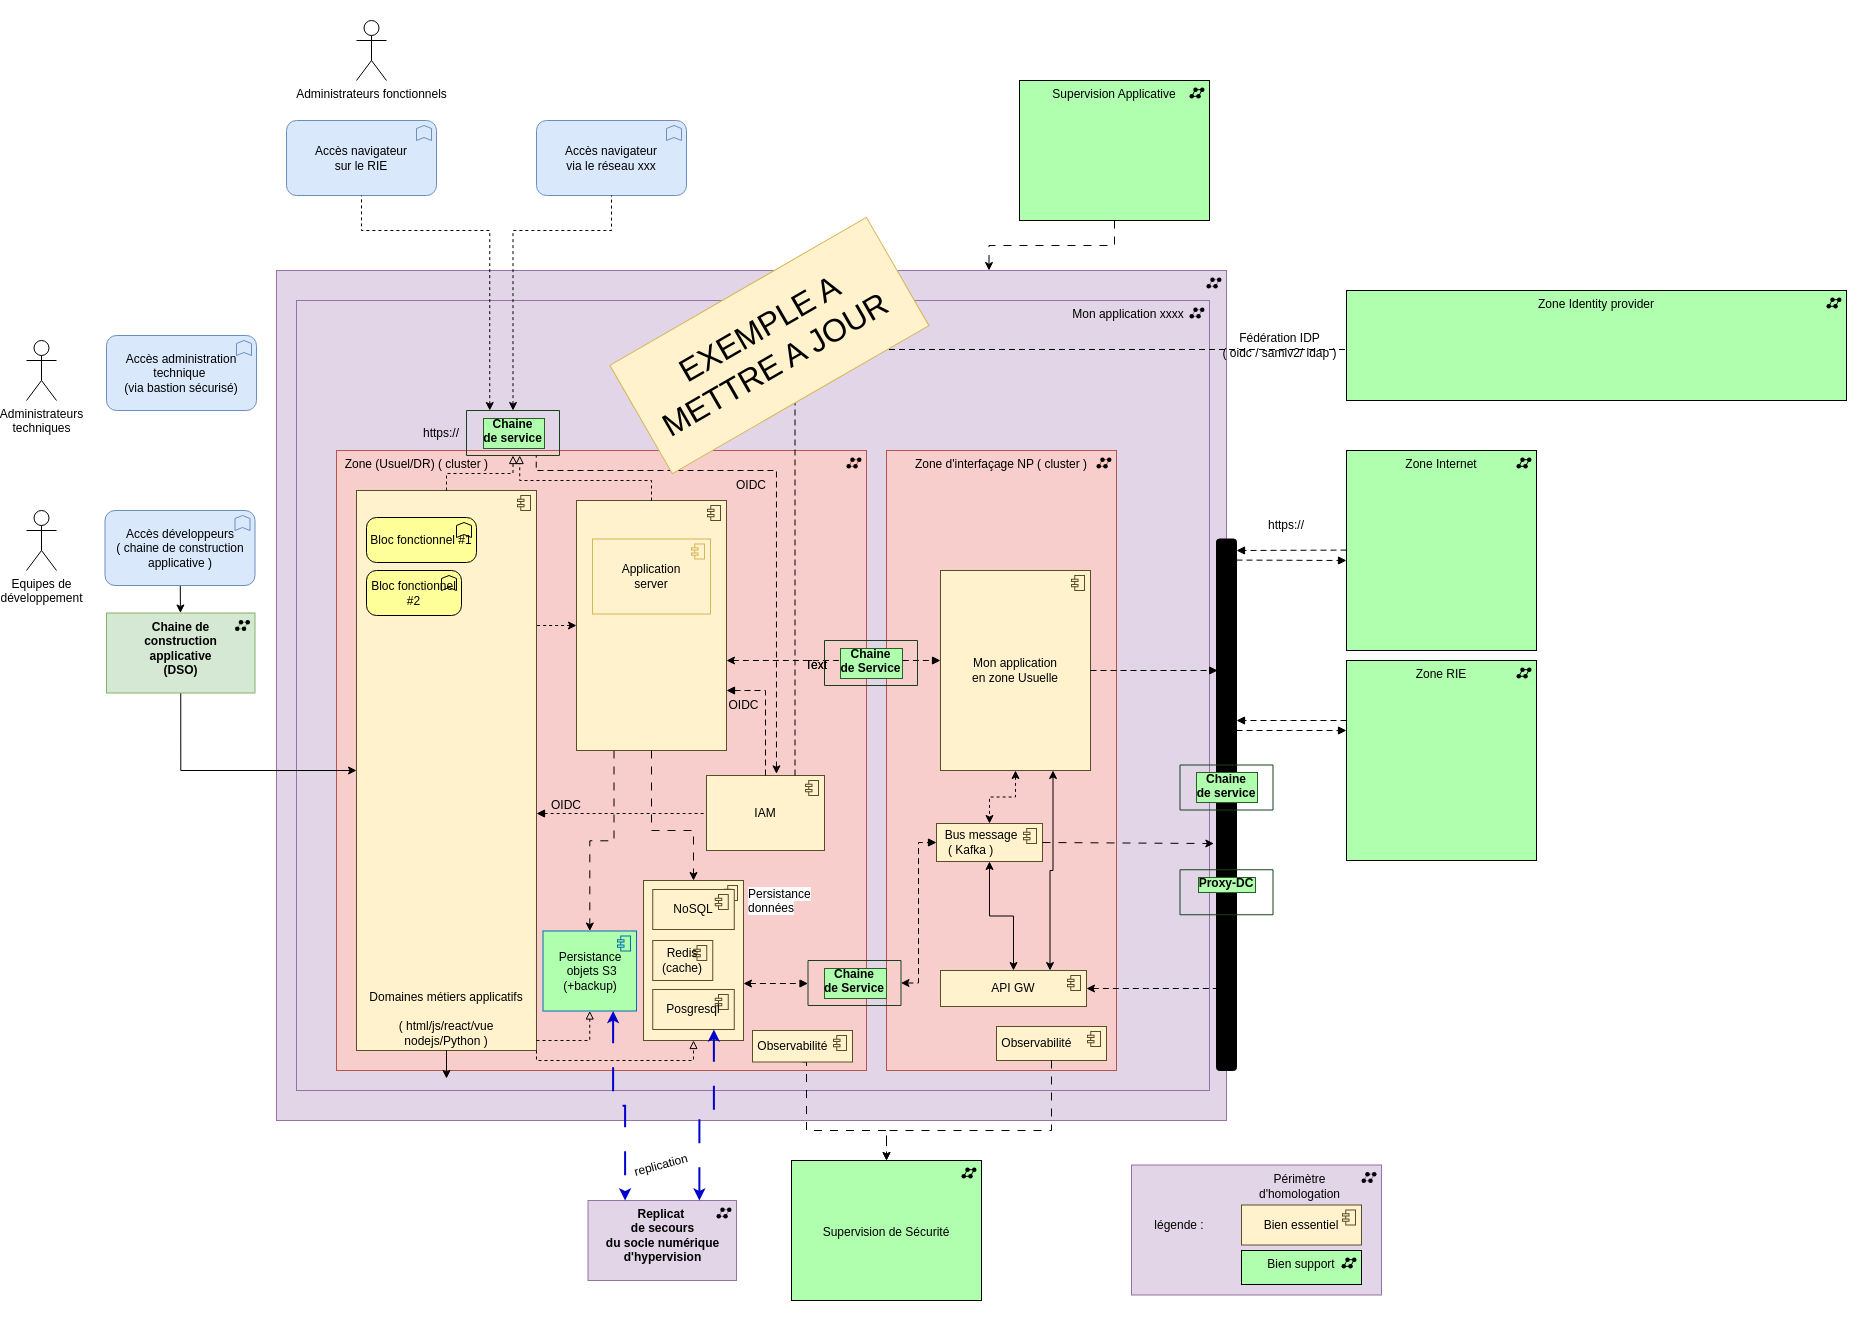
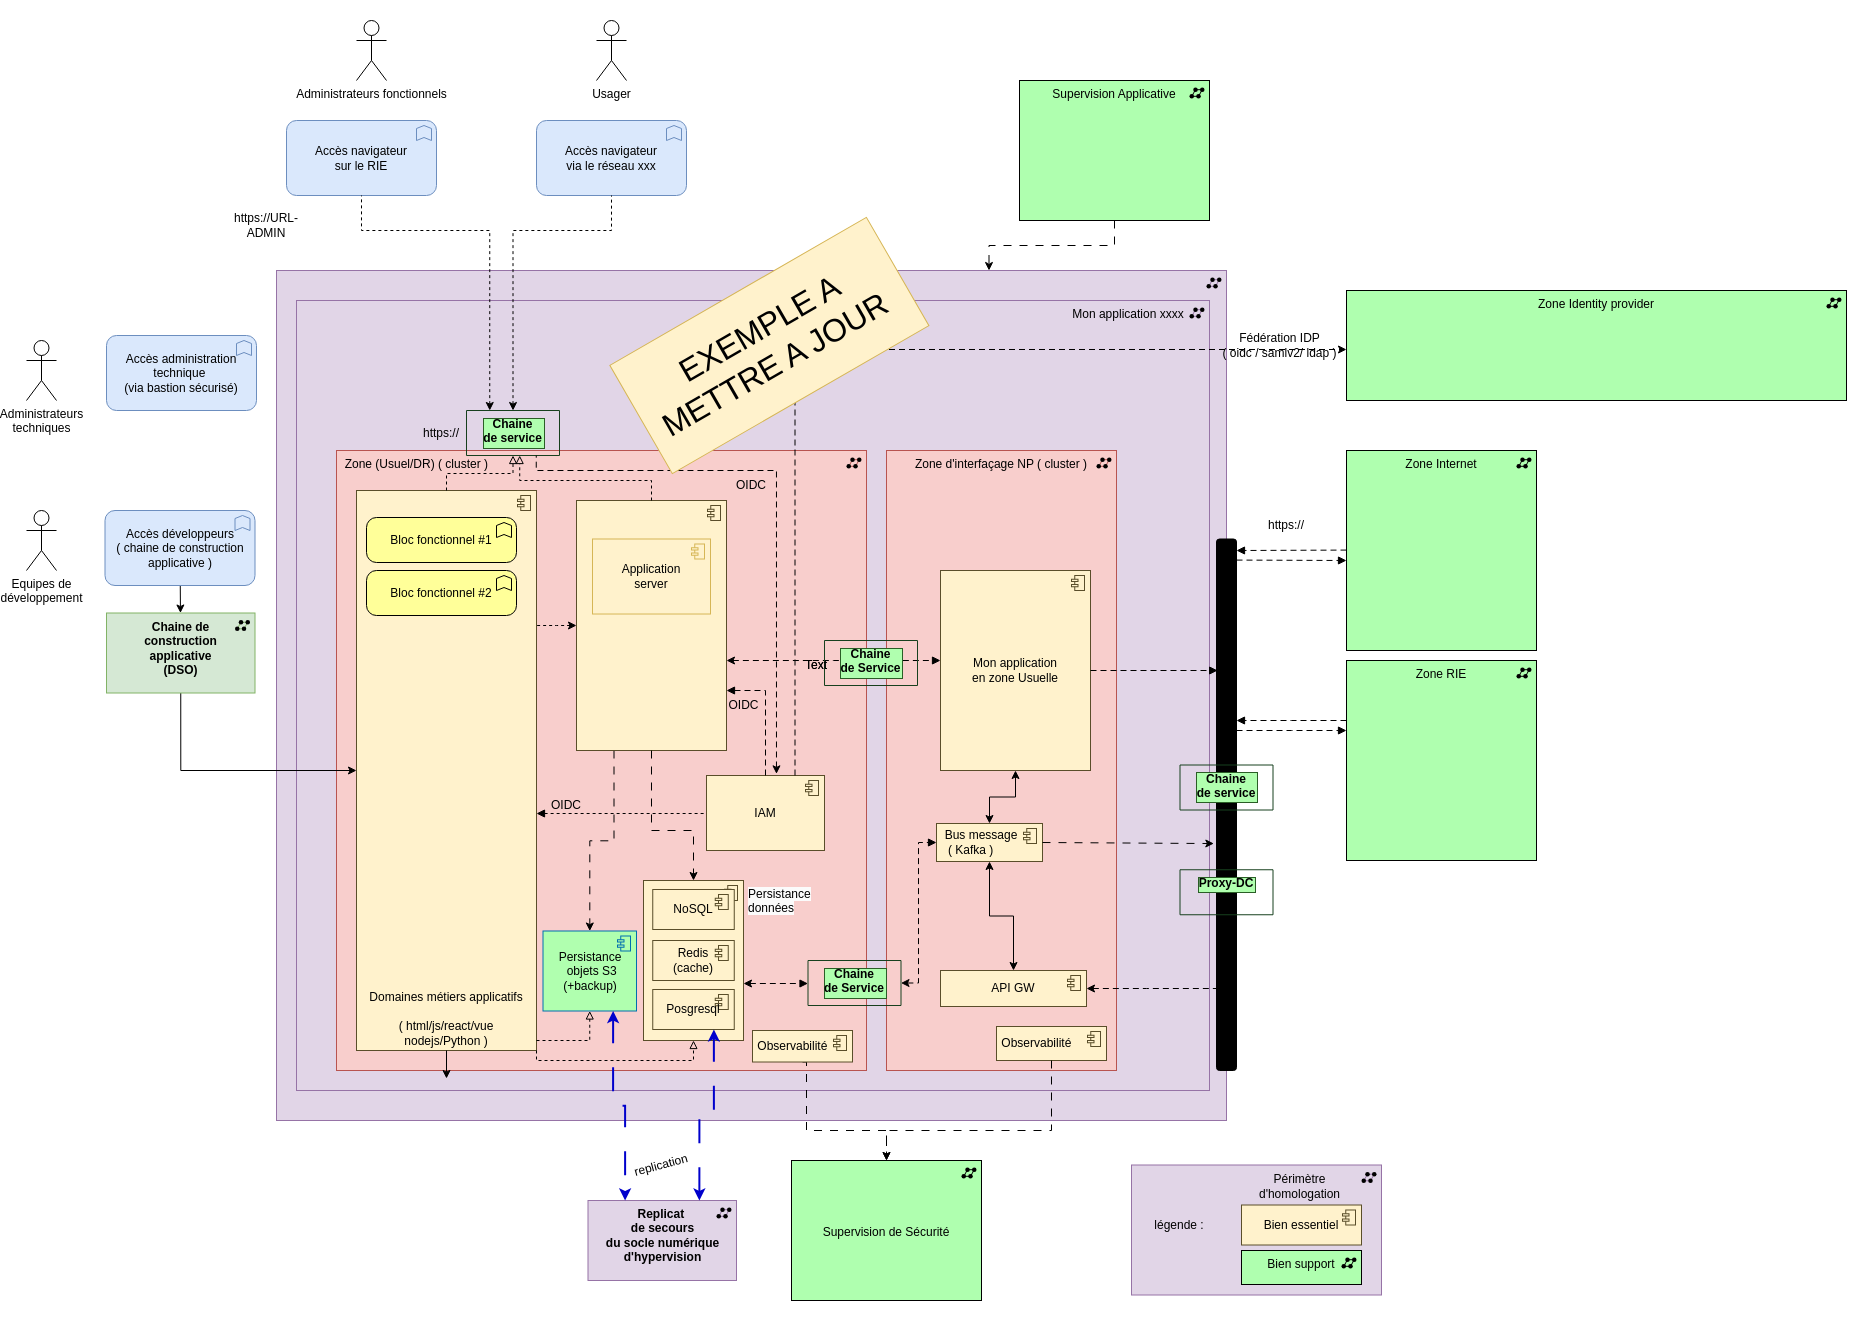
node "Usager": added
node "https://URL-ADMIN": added
edge "Zone Identity provider" -- "IAM": arrowhead none -> classic
node "Bloc fonctionnel #1": size 110x45 -> 150x45
node "Bloc fonctionnel #2": size 95x45 -> 150x45
edge "Mon application en zone Usuelle" -- "Bus message ( Kafka )": style dashed -> solid
edge "Mon application en zone Usuelle" -- "API GW": removed
node "Redis (cache)": size 60x40 -> 82x40
